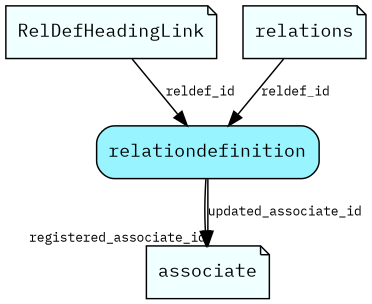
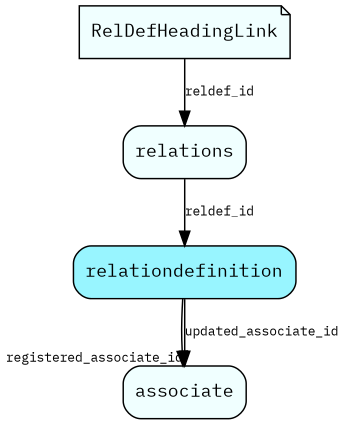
node "relations": shape note -> box
edge "RelDefHeadingLink" -> "relationdefinition": now "RelDefHeadingLink" -> "relations"
node "associate": shape note -> box
